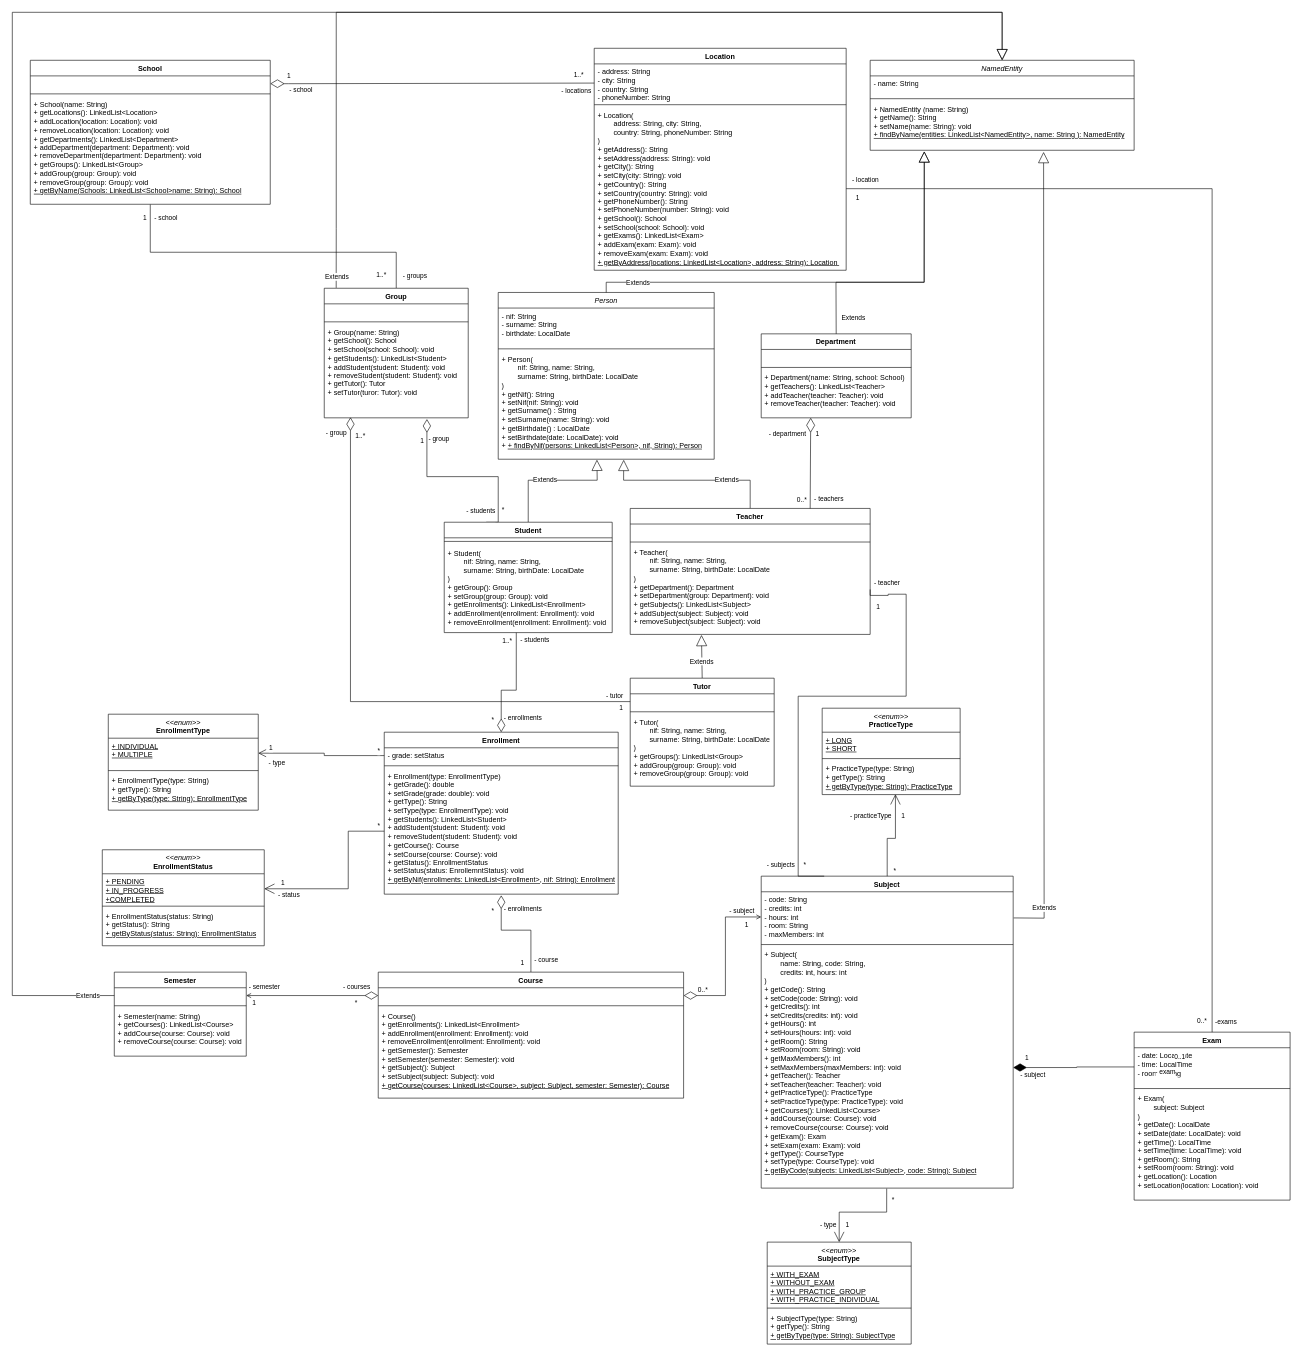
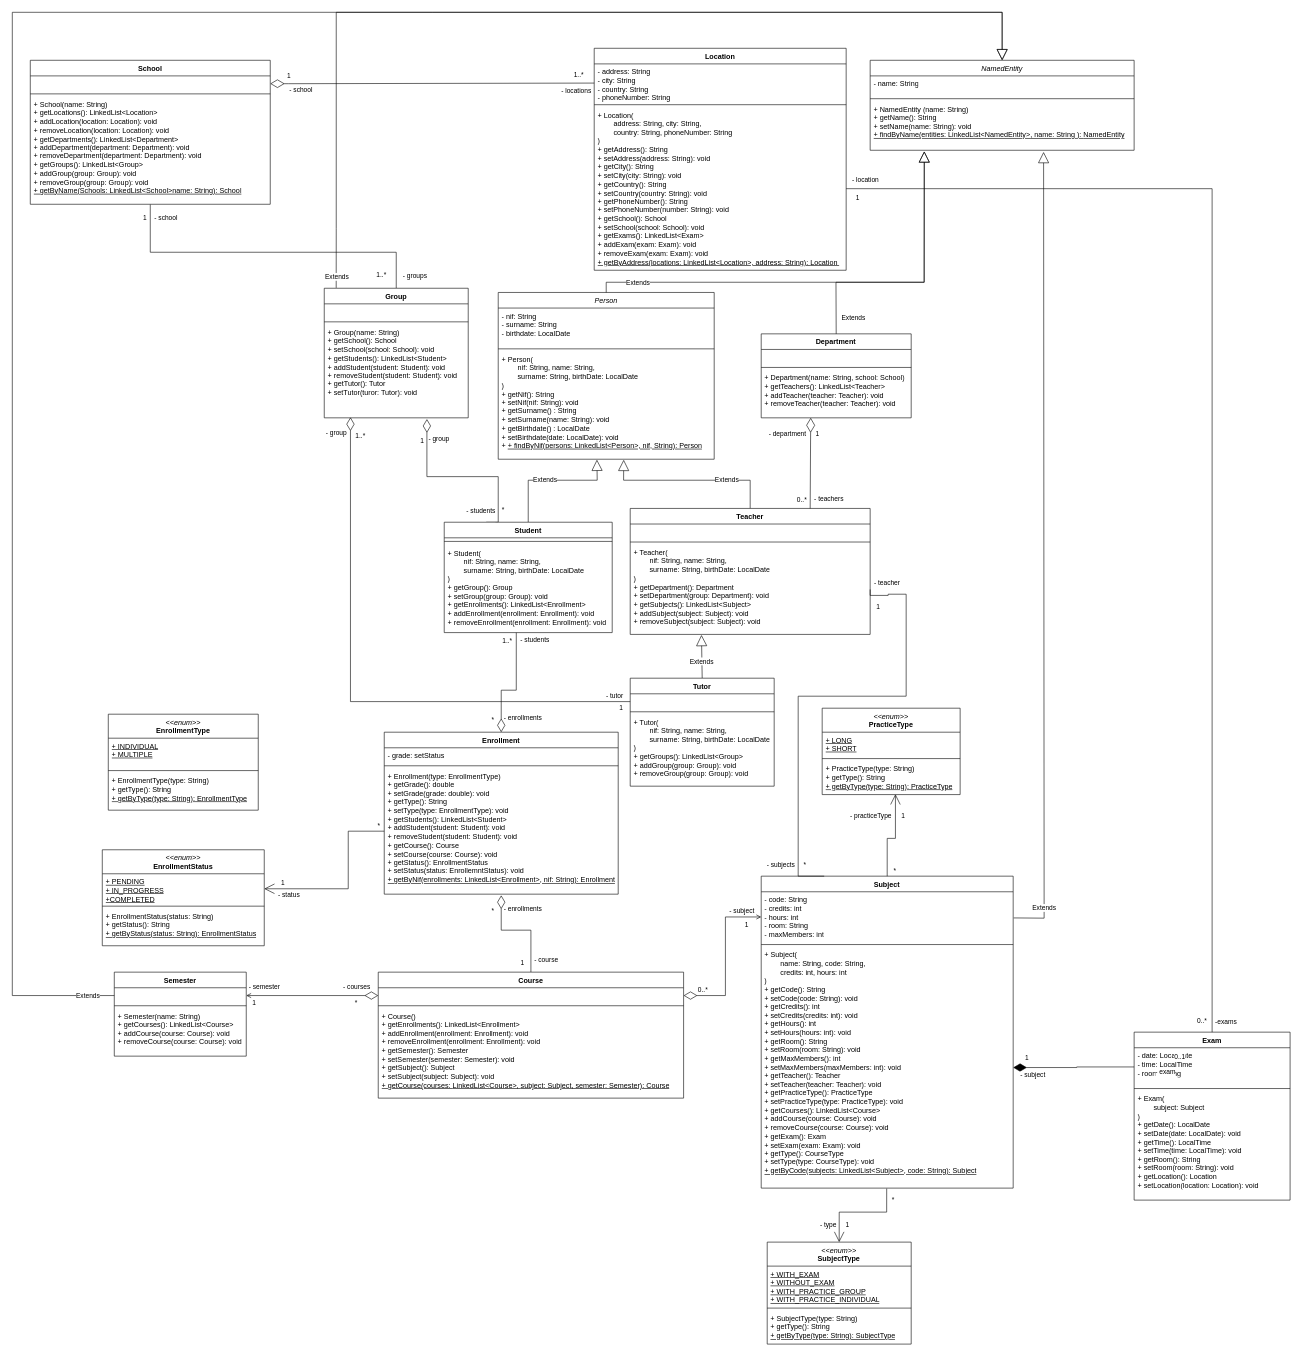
edge "- grade: setStatus" -> "+ INDIVIDUAL + MULTIPLE": removed, labels "*", "- type", "1"
